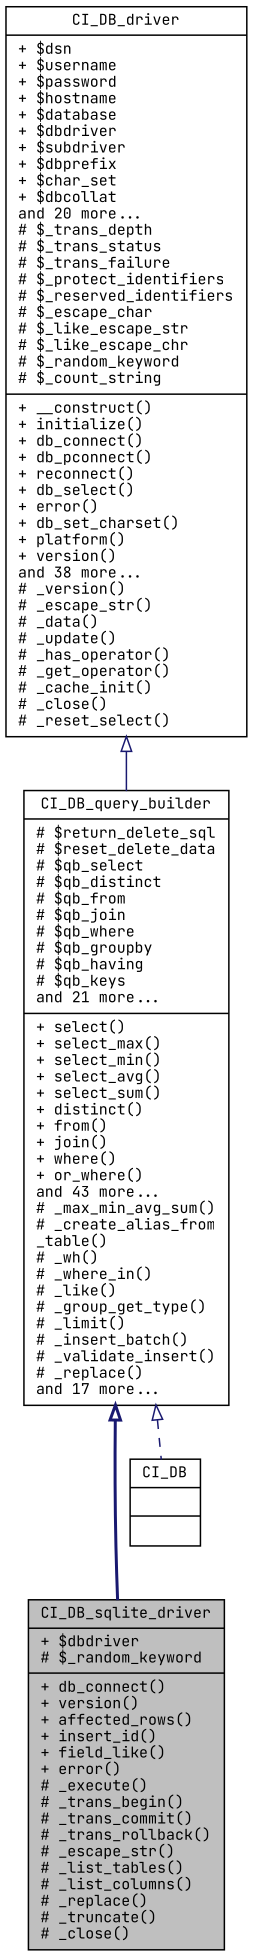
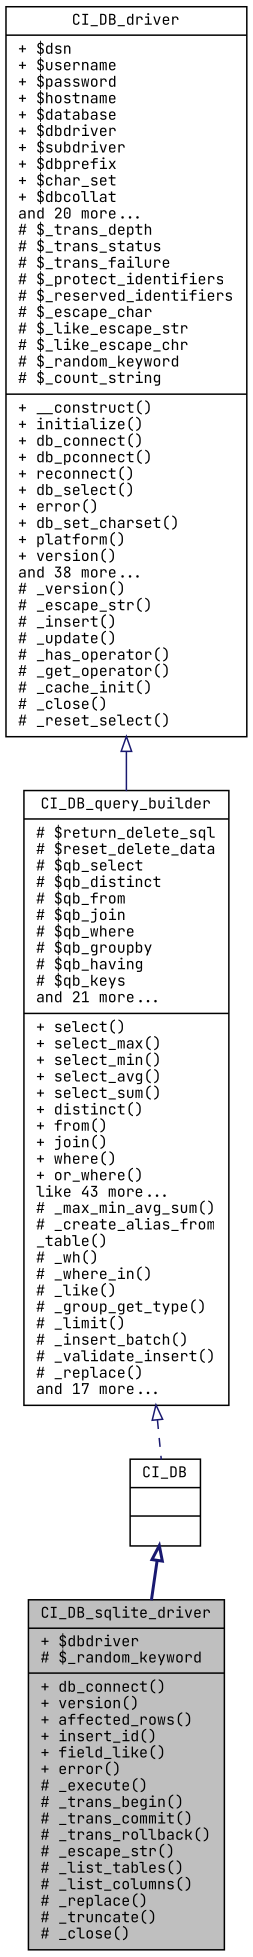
node "CI_DB_driver": text "# _data()" -> "# _insert()"
node "CI_DB_query_builder": text "and 43 more..." -> "like 43 more..."
edge "CI_DB_sqlite_driver" -> "CI_DB_query_builder": now "CI_DB_sqlite_driver" -> "CI_DB"
